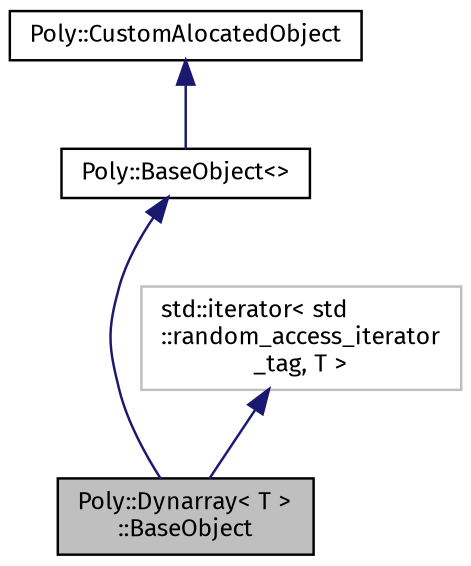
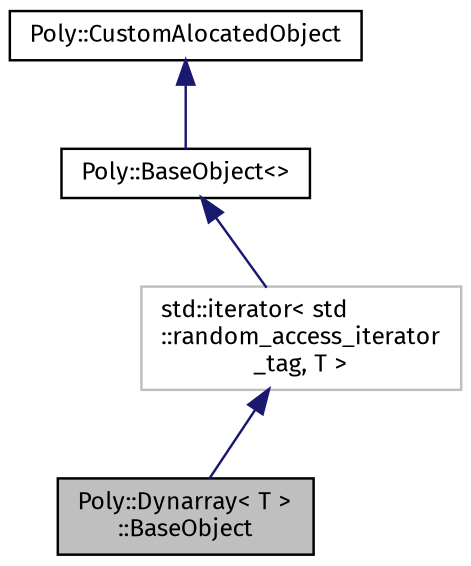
edge "Poly::Dynarray< T > ::BaseObject" -> "Poly::BaseObject<>": now "std::iterator< std ::random_access_iterator _tag, T >" -> "Poly::BaseObject<>"
